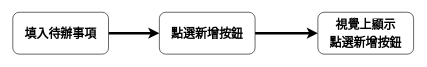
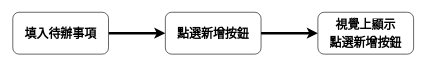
node "點選新增按鈕": moved (207, 33) -> (213, 33)
